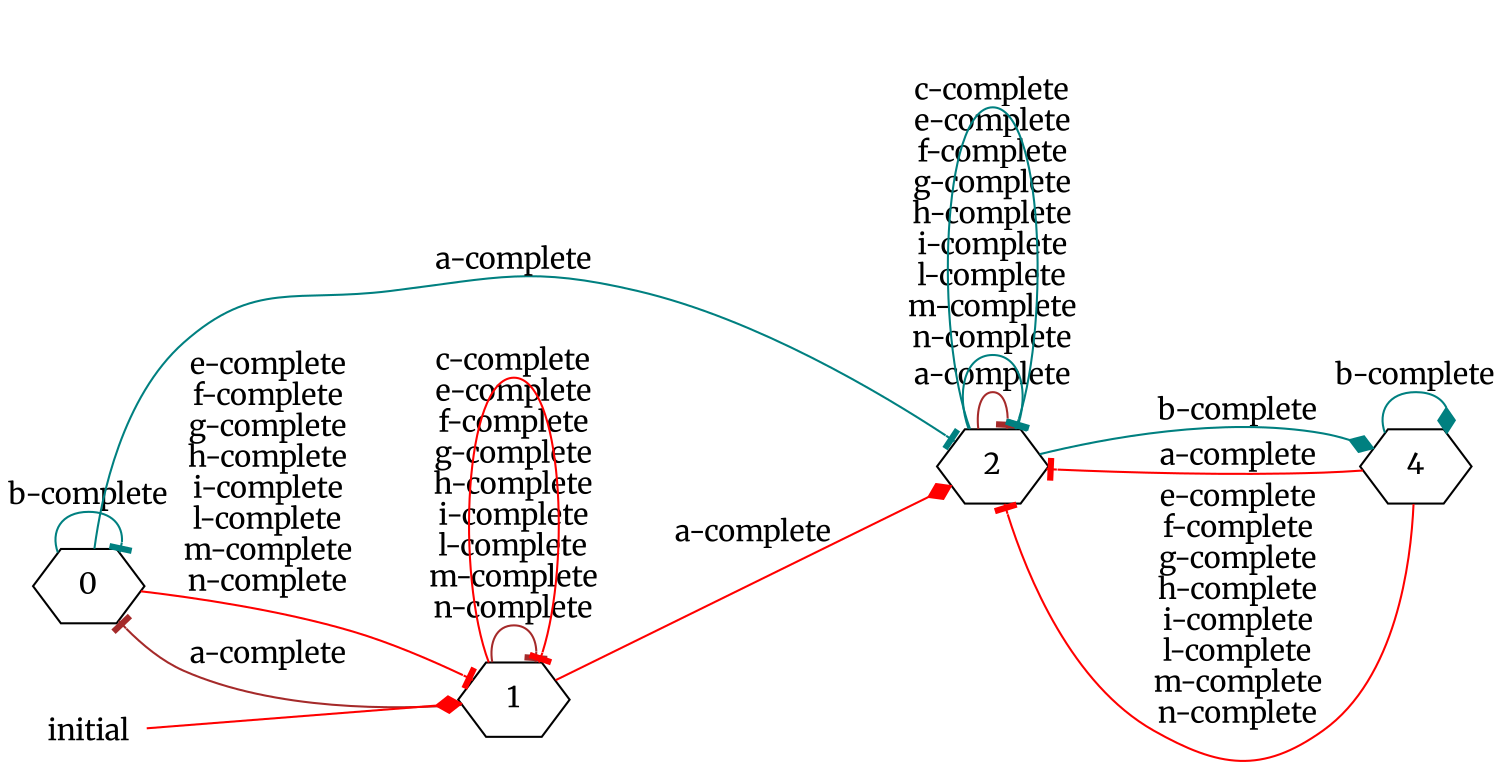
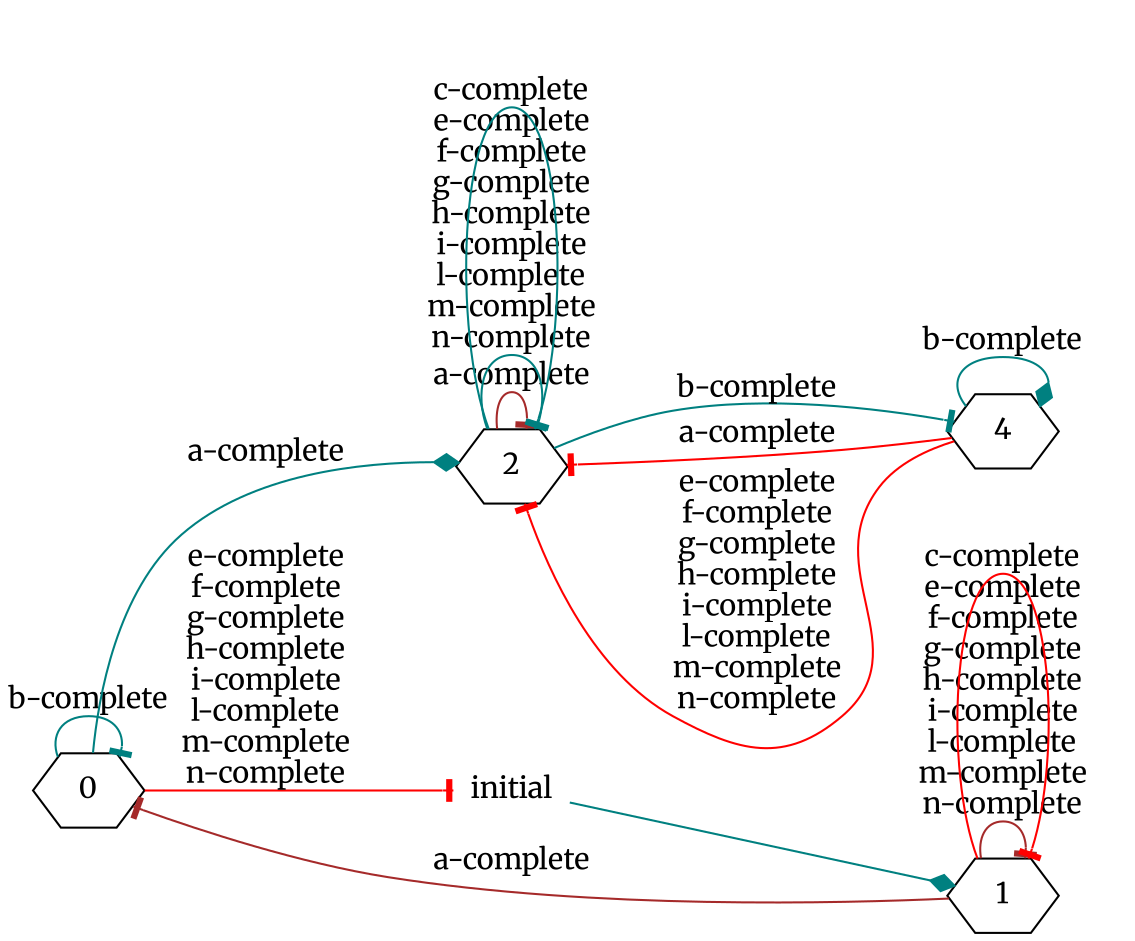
edge "0" -> "2": arrowhead tee -> diamond
edge "2" -> "4": arrowhead diamond -> tee
edge "1" -> "2": removed, label "a-complete"
edge "0" -> "1": now "0" -> "initial"
edge "initial" -> "1": color red -> teal
